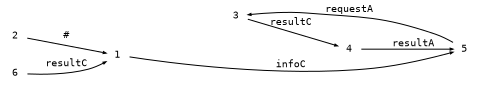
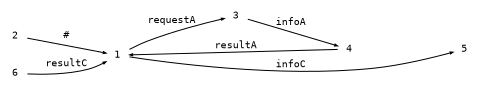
edge "5" -> "3": now "1" -> "3"
edge "3" -> "4": label "resultC" -> "infoA"
edge "4" -> "5": now "4" -> "1"
